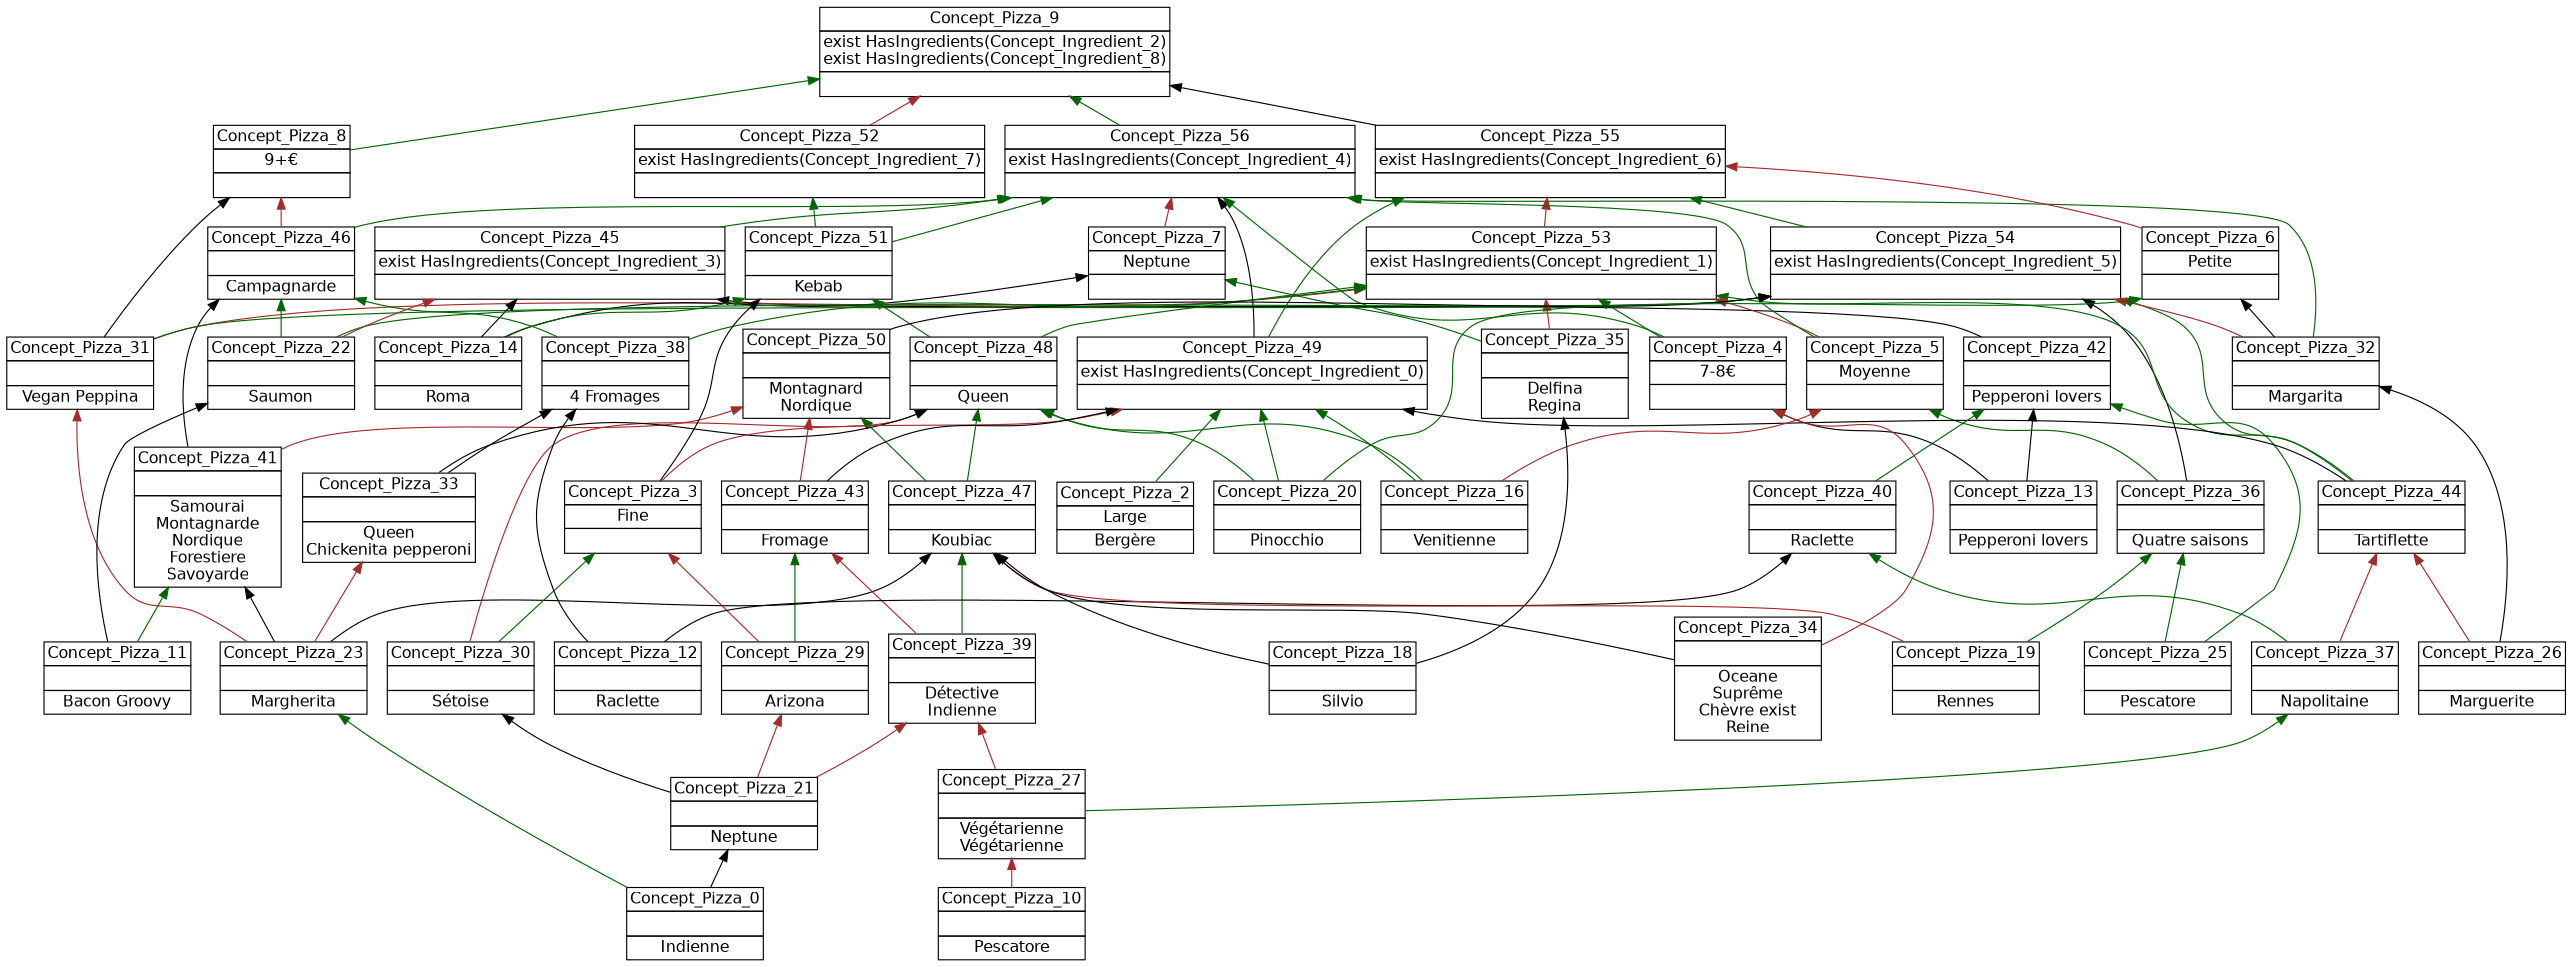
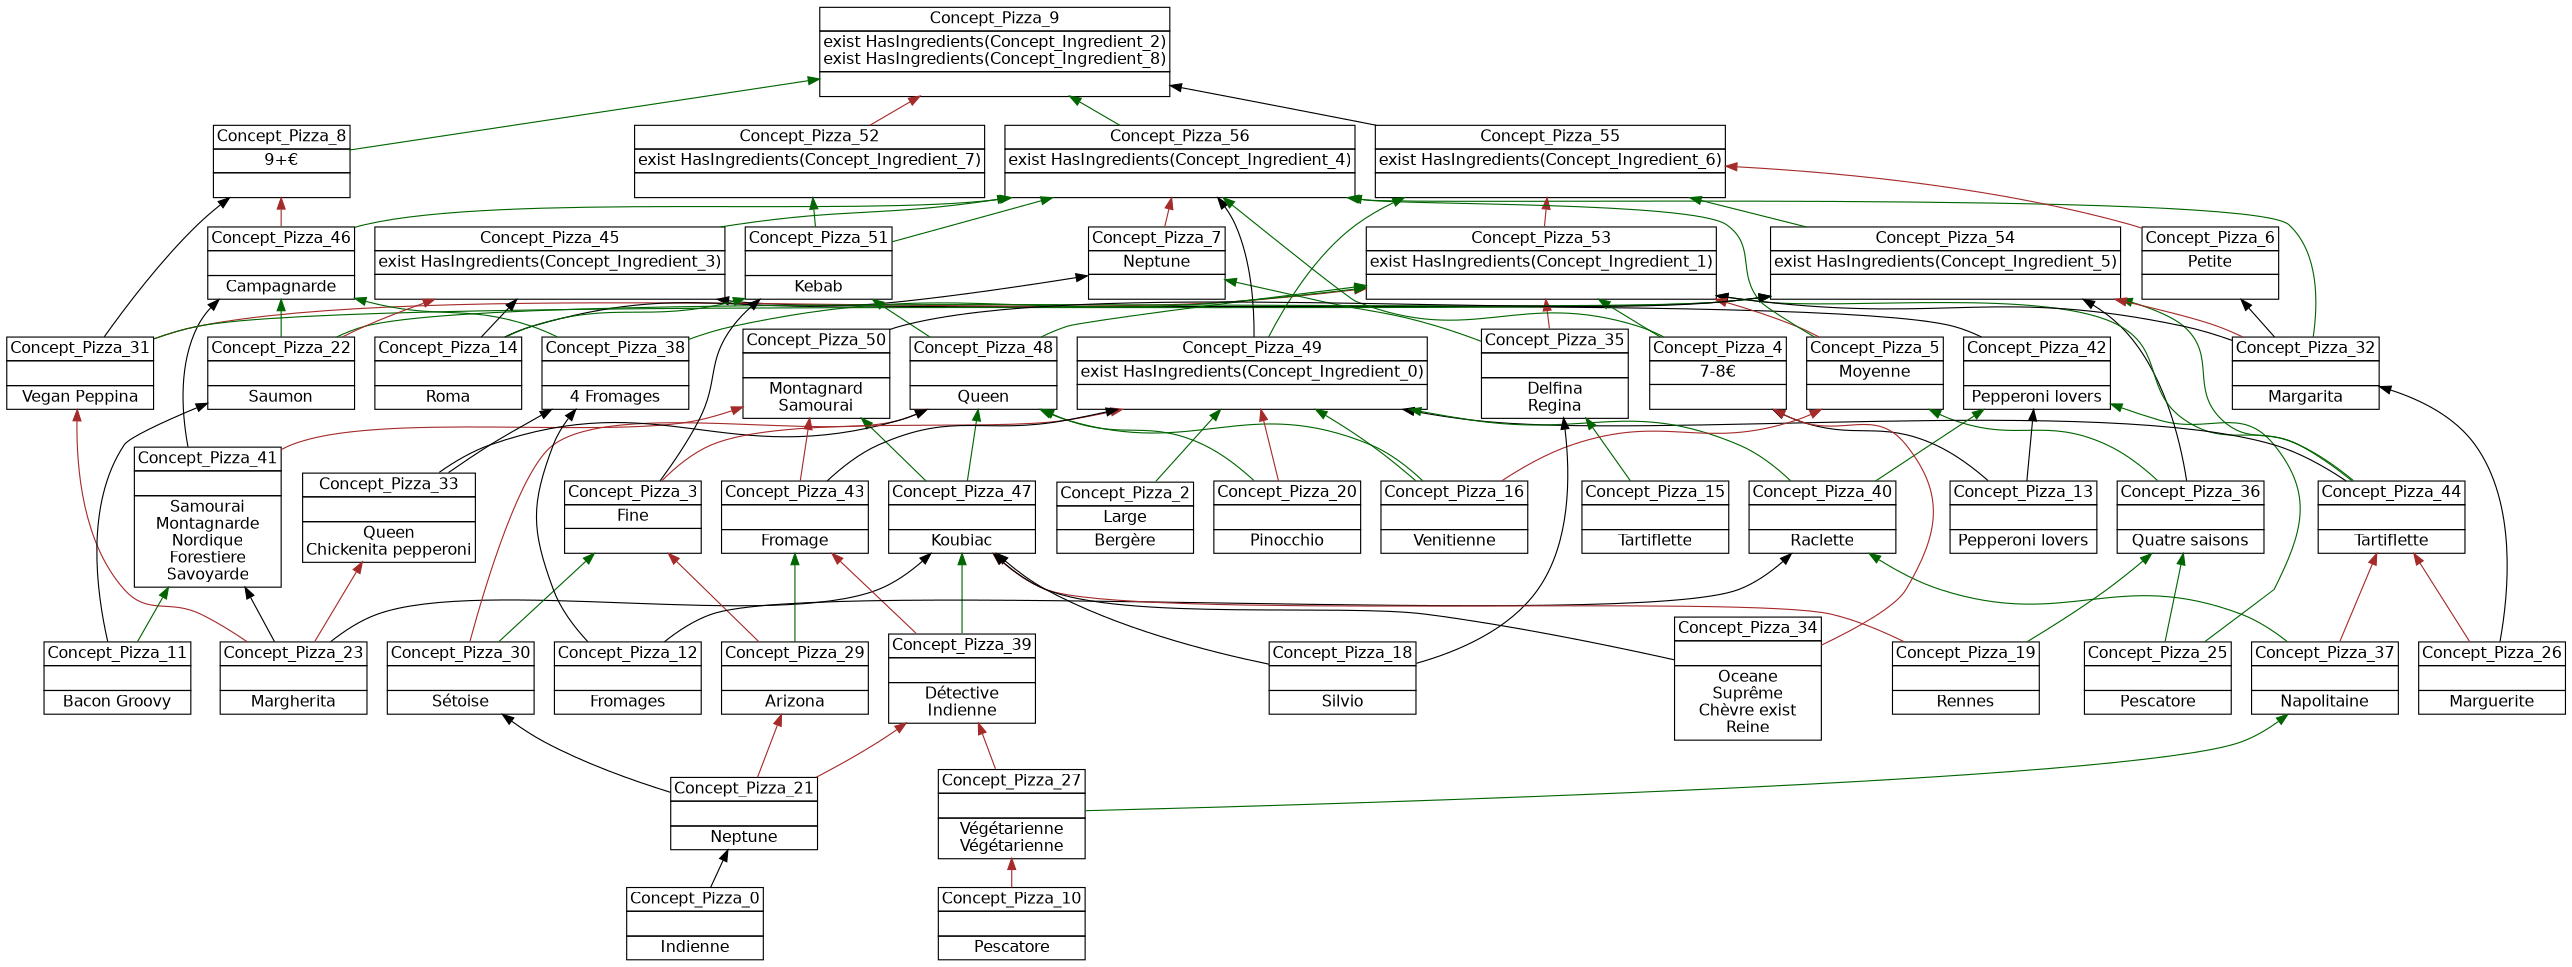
edge "Concept_Pizza_20" -> "Concept_Pizza_6": removed
edge "Concept_Pizza_32" -> "Concept_Pizza_53": added
node "Concept_Pizza_50": text "Nordique" -> "Samourai"
edge "Concept_Pizza_40" -> "Concept_Pizza_49": added
edge "Concept_Pizza_20" -> "Concept_Pizza_49": color darkgreen -> brown
node "Concept_Pizza_15": added
node "Concept_Pizza_12": text "Raclette" -> "Fromages"
edge "Concept_Pizza_0" -> "Concept_Pizza_23": removed
